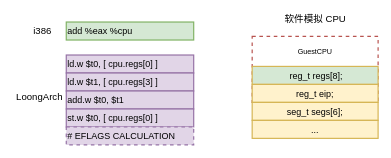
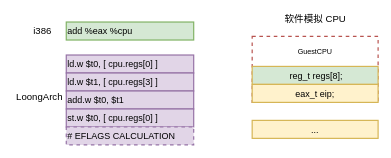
node "reg_t eip;": label "reg_t eip;" -> "eax_t eip;"
node "seg_t segs[6];": removed
